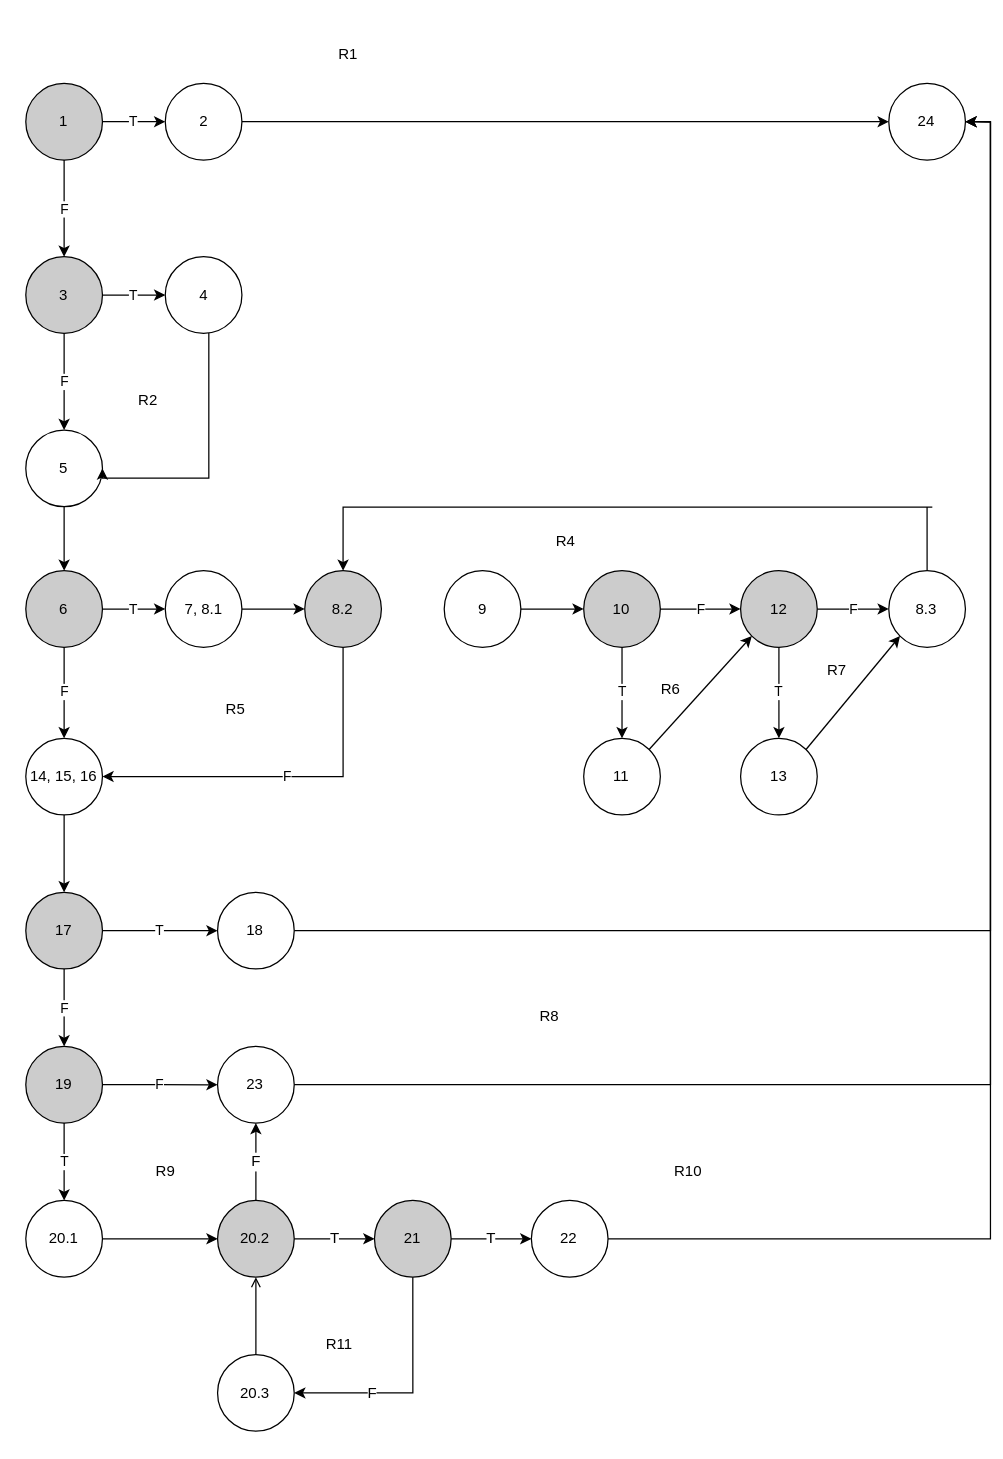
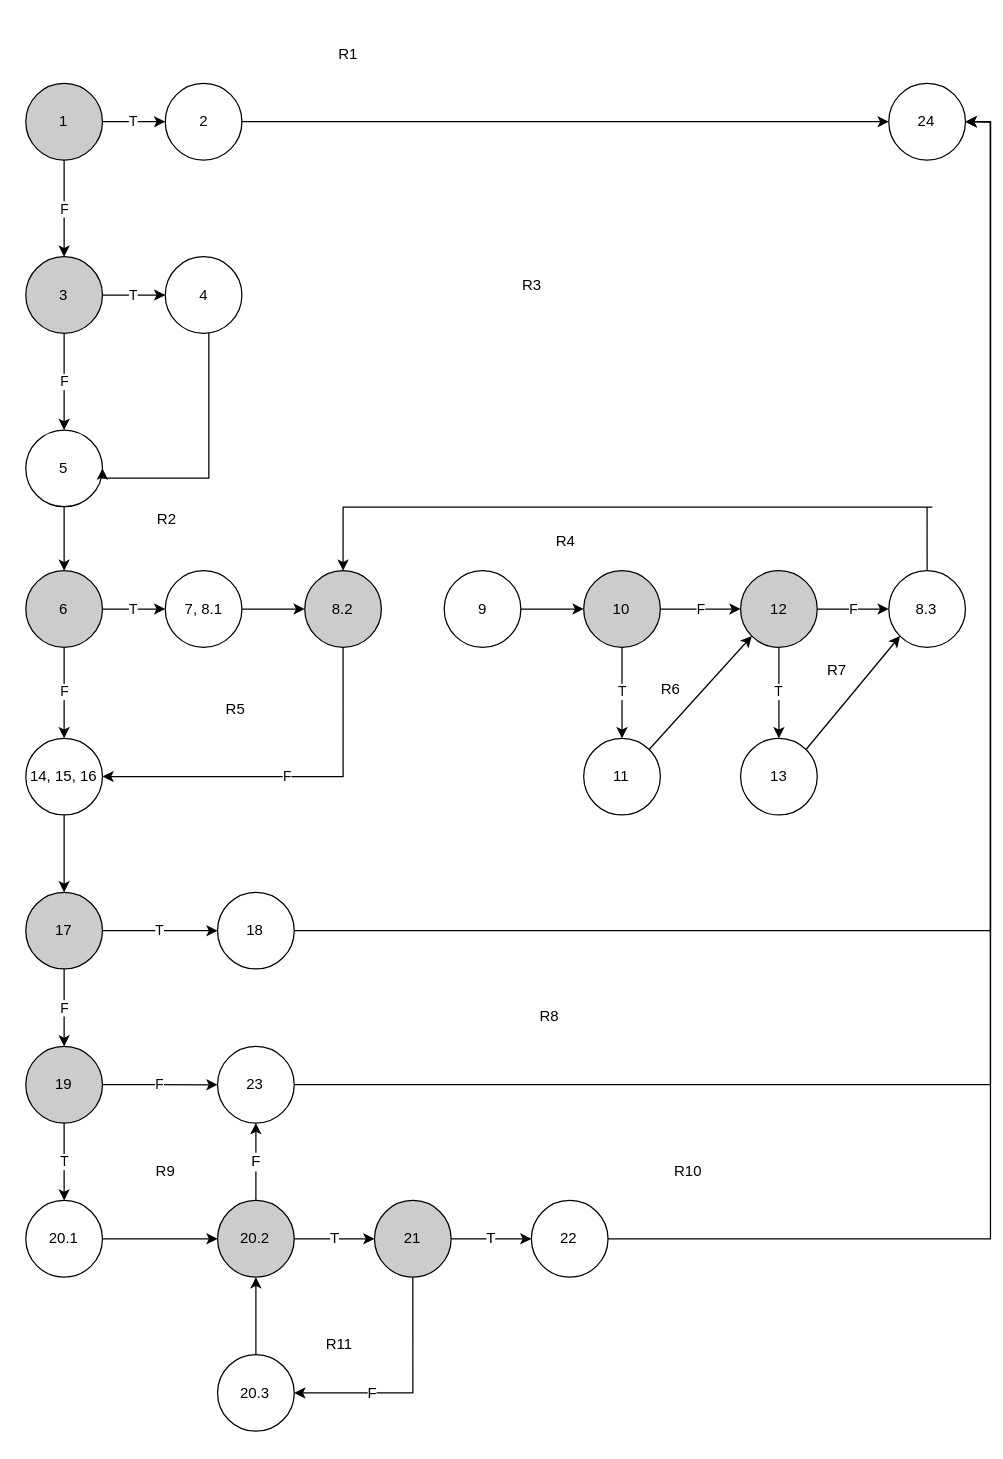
node "R3": added
node "R2": moved (148, 401) -> (166, 520)
edge "20.3" -> "20.2": arrowhead open -> classic
